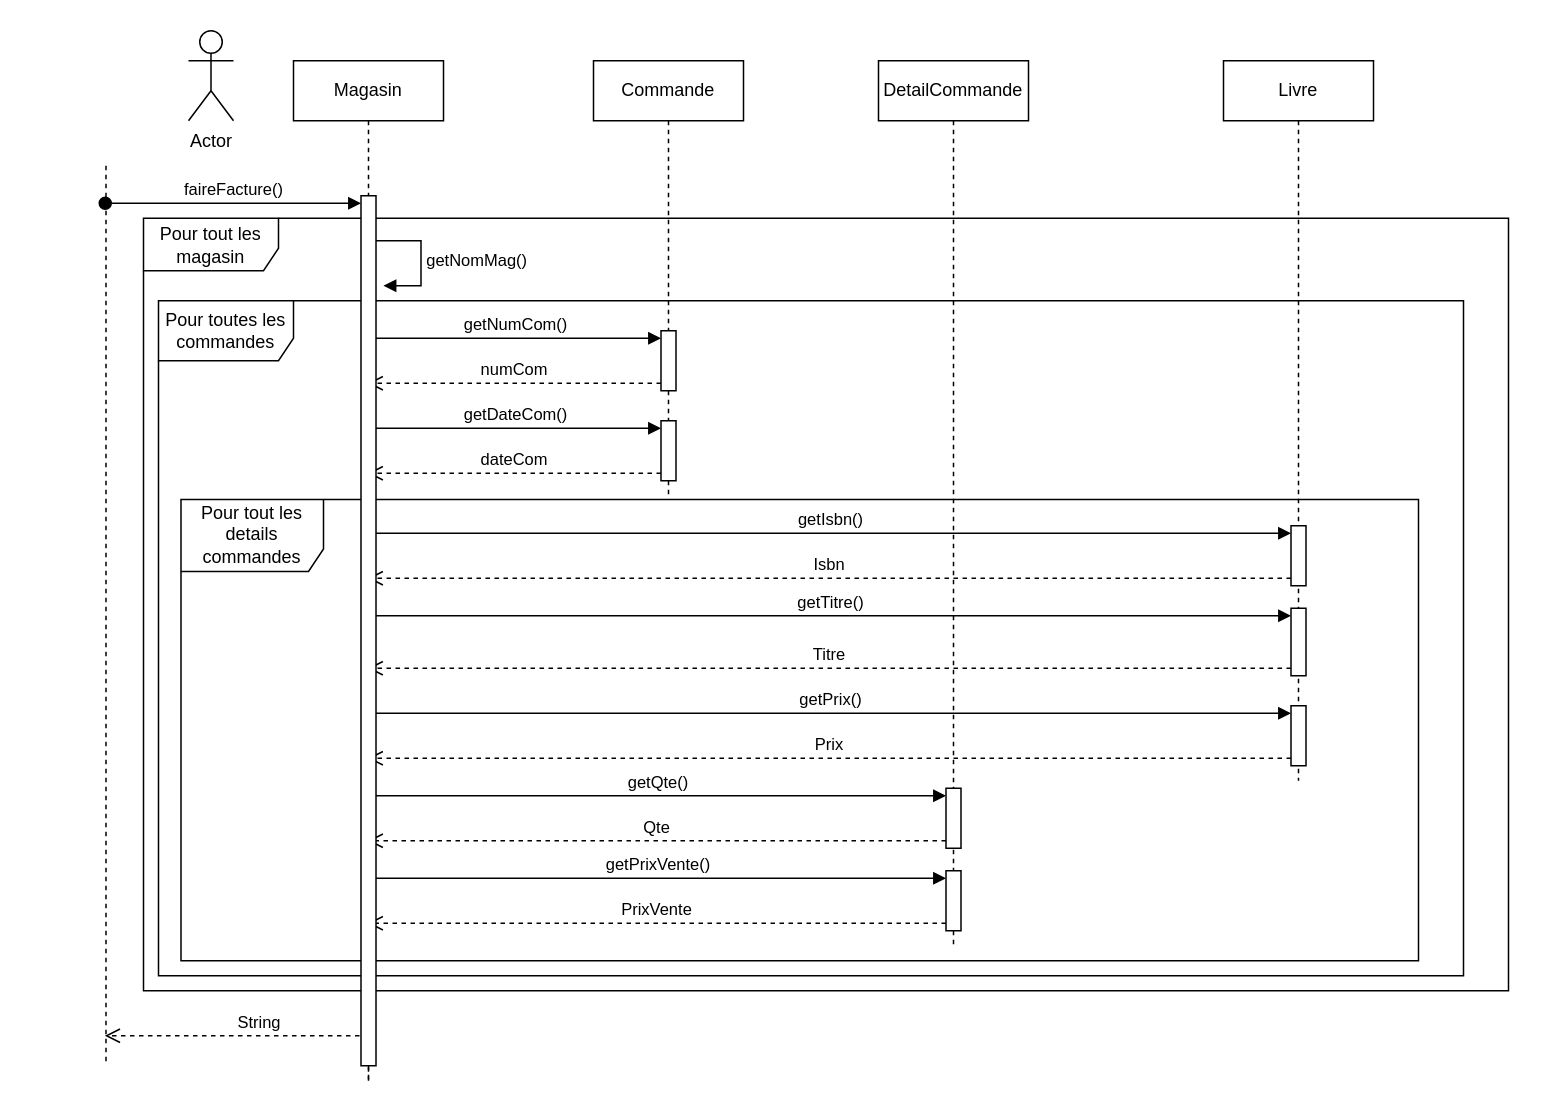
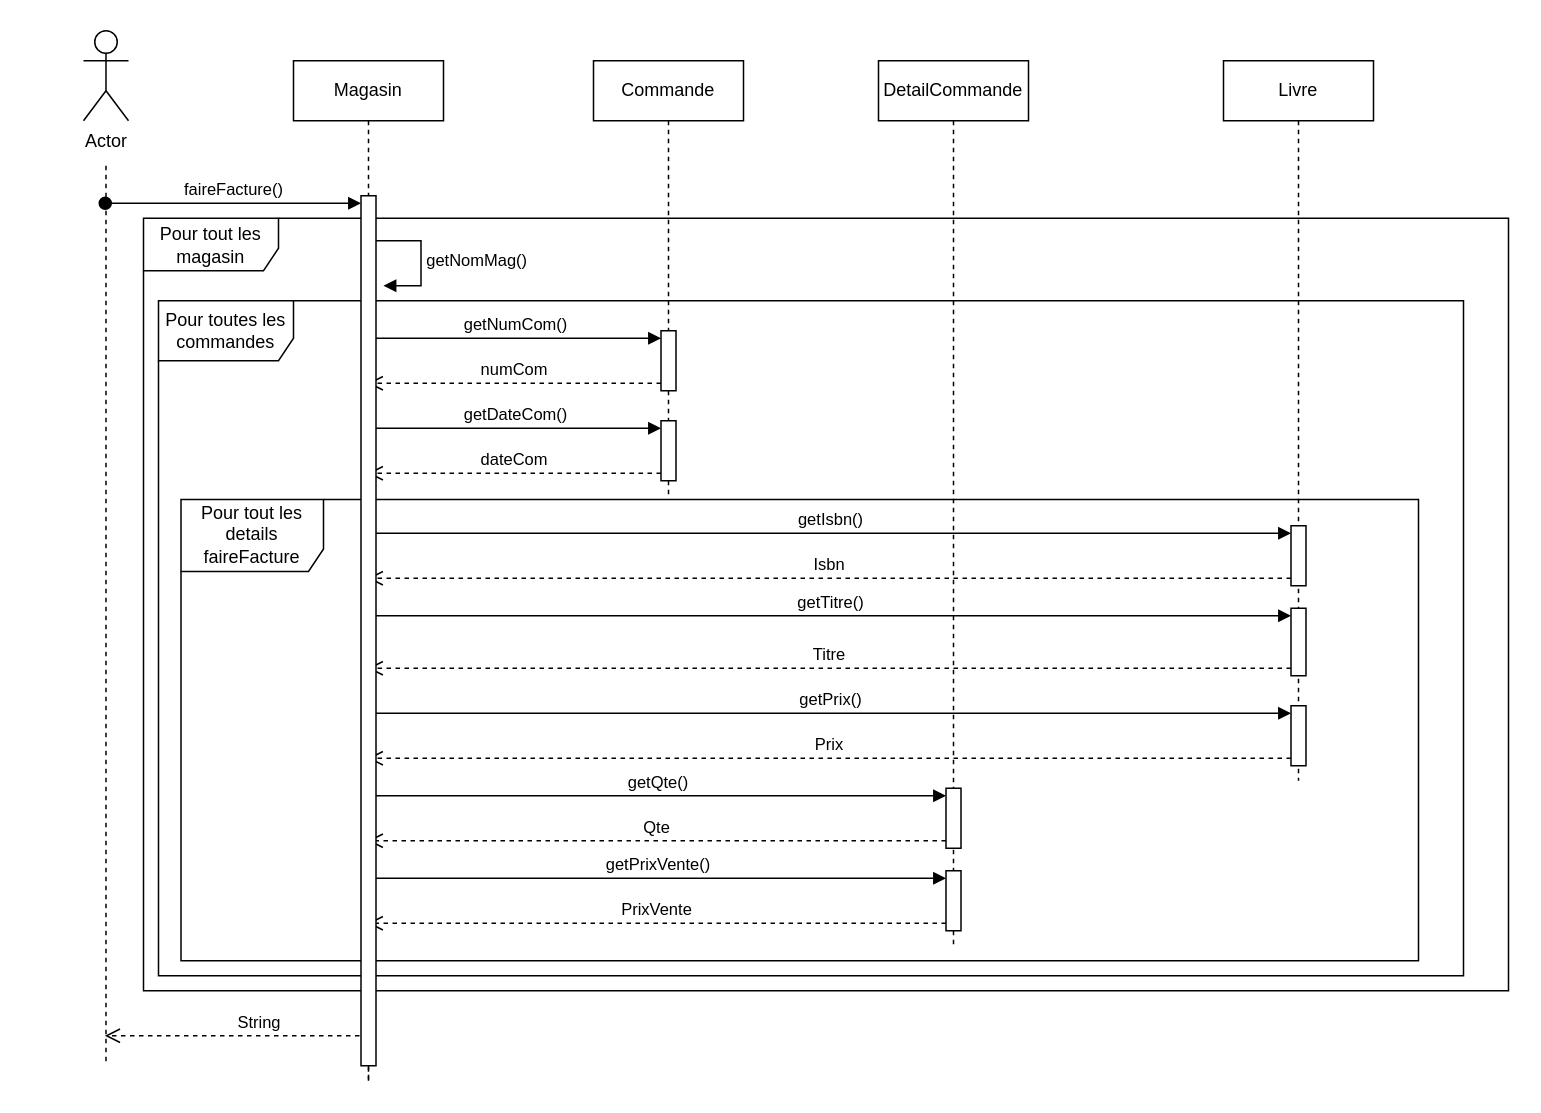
node "Actor": moved (211, 76) -> (106, 76)
node "Pour tout les details commandes": label "Pour tout les details commandes" -> "Pour tout les details faireFacture"
